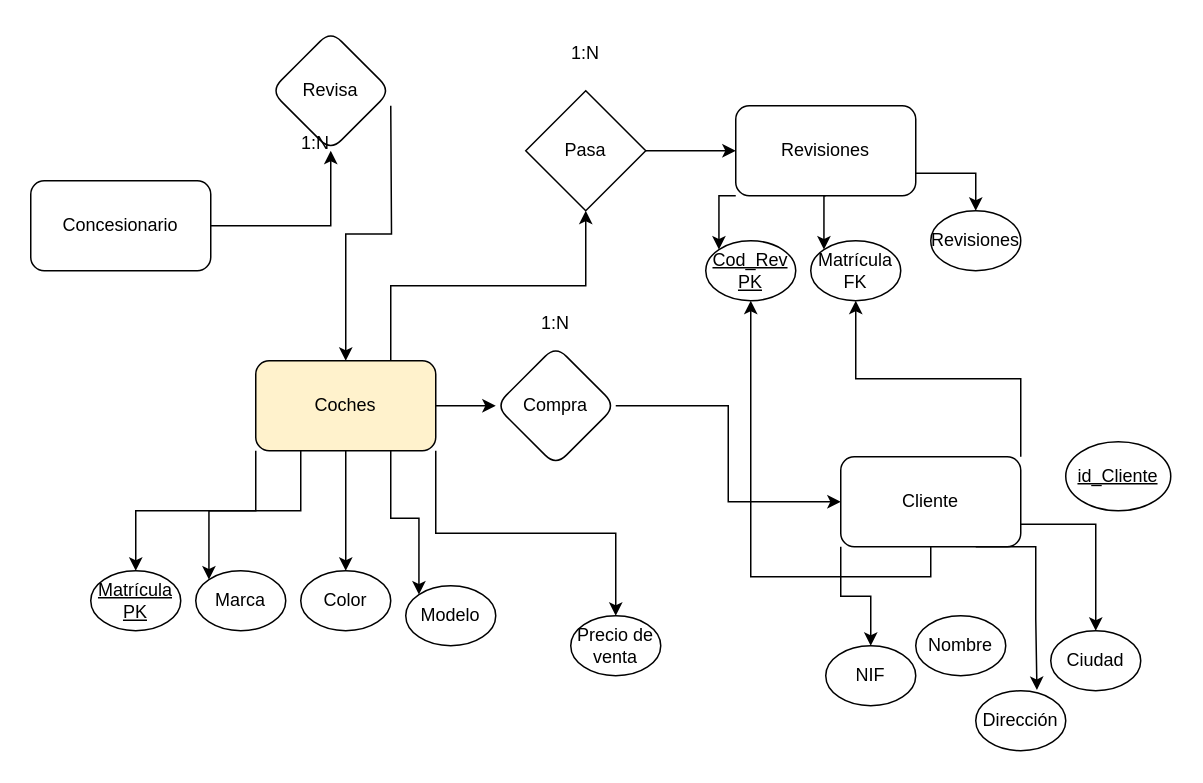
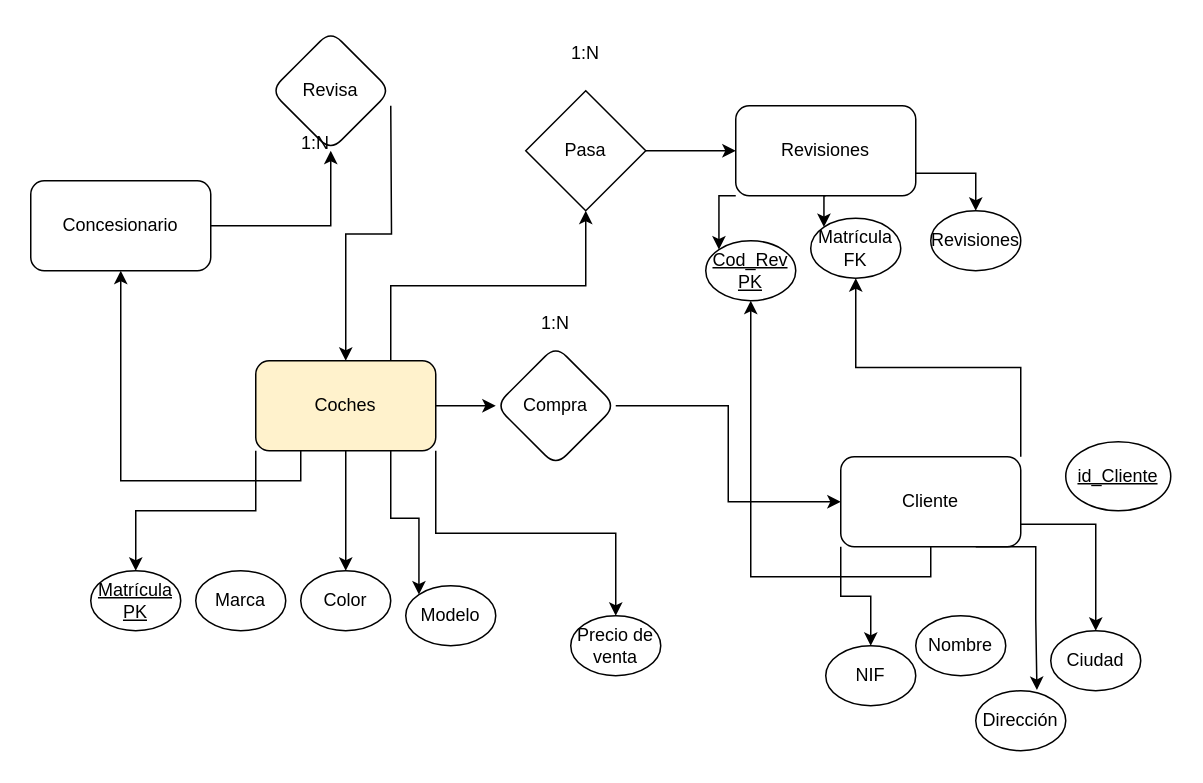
node "Matrícula FK": moved (856, 271) -> (856, 248)
edge "Coches" -> "Marca": now "Coches" -> "Concesionario"
